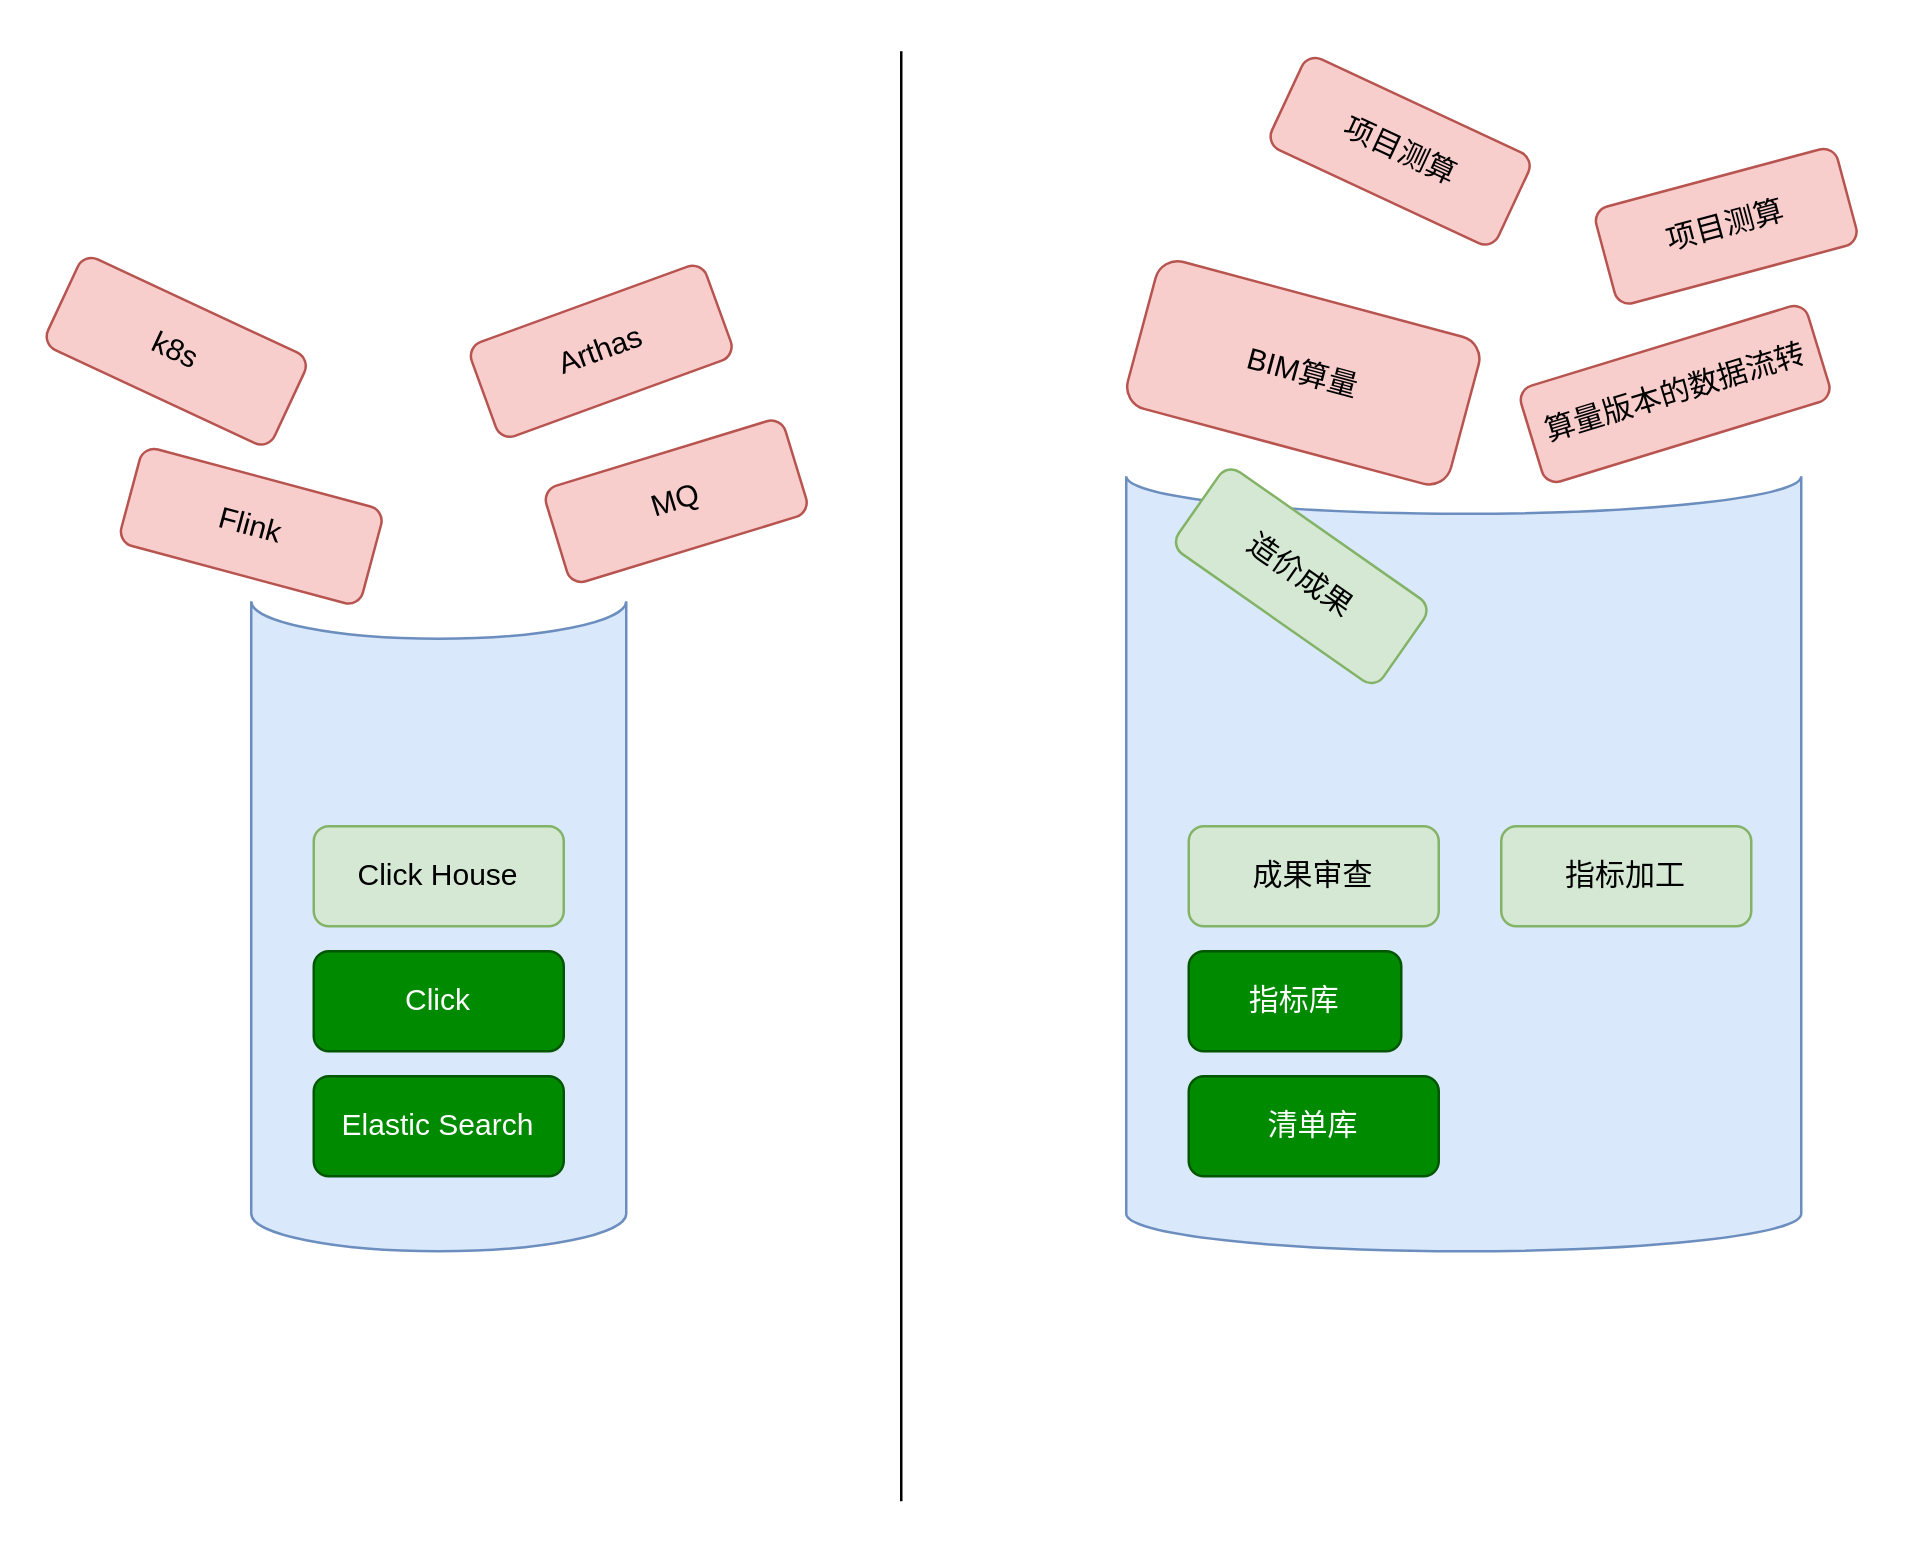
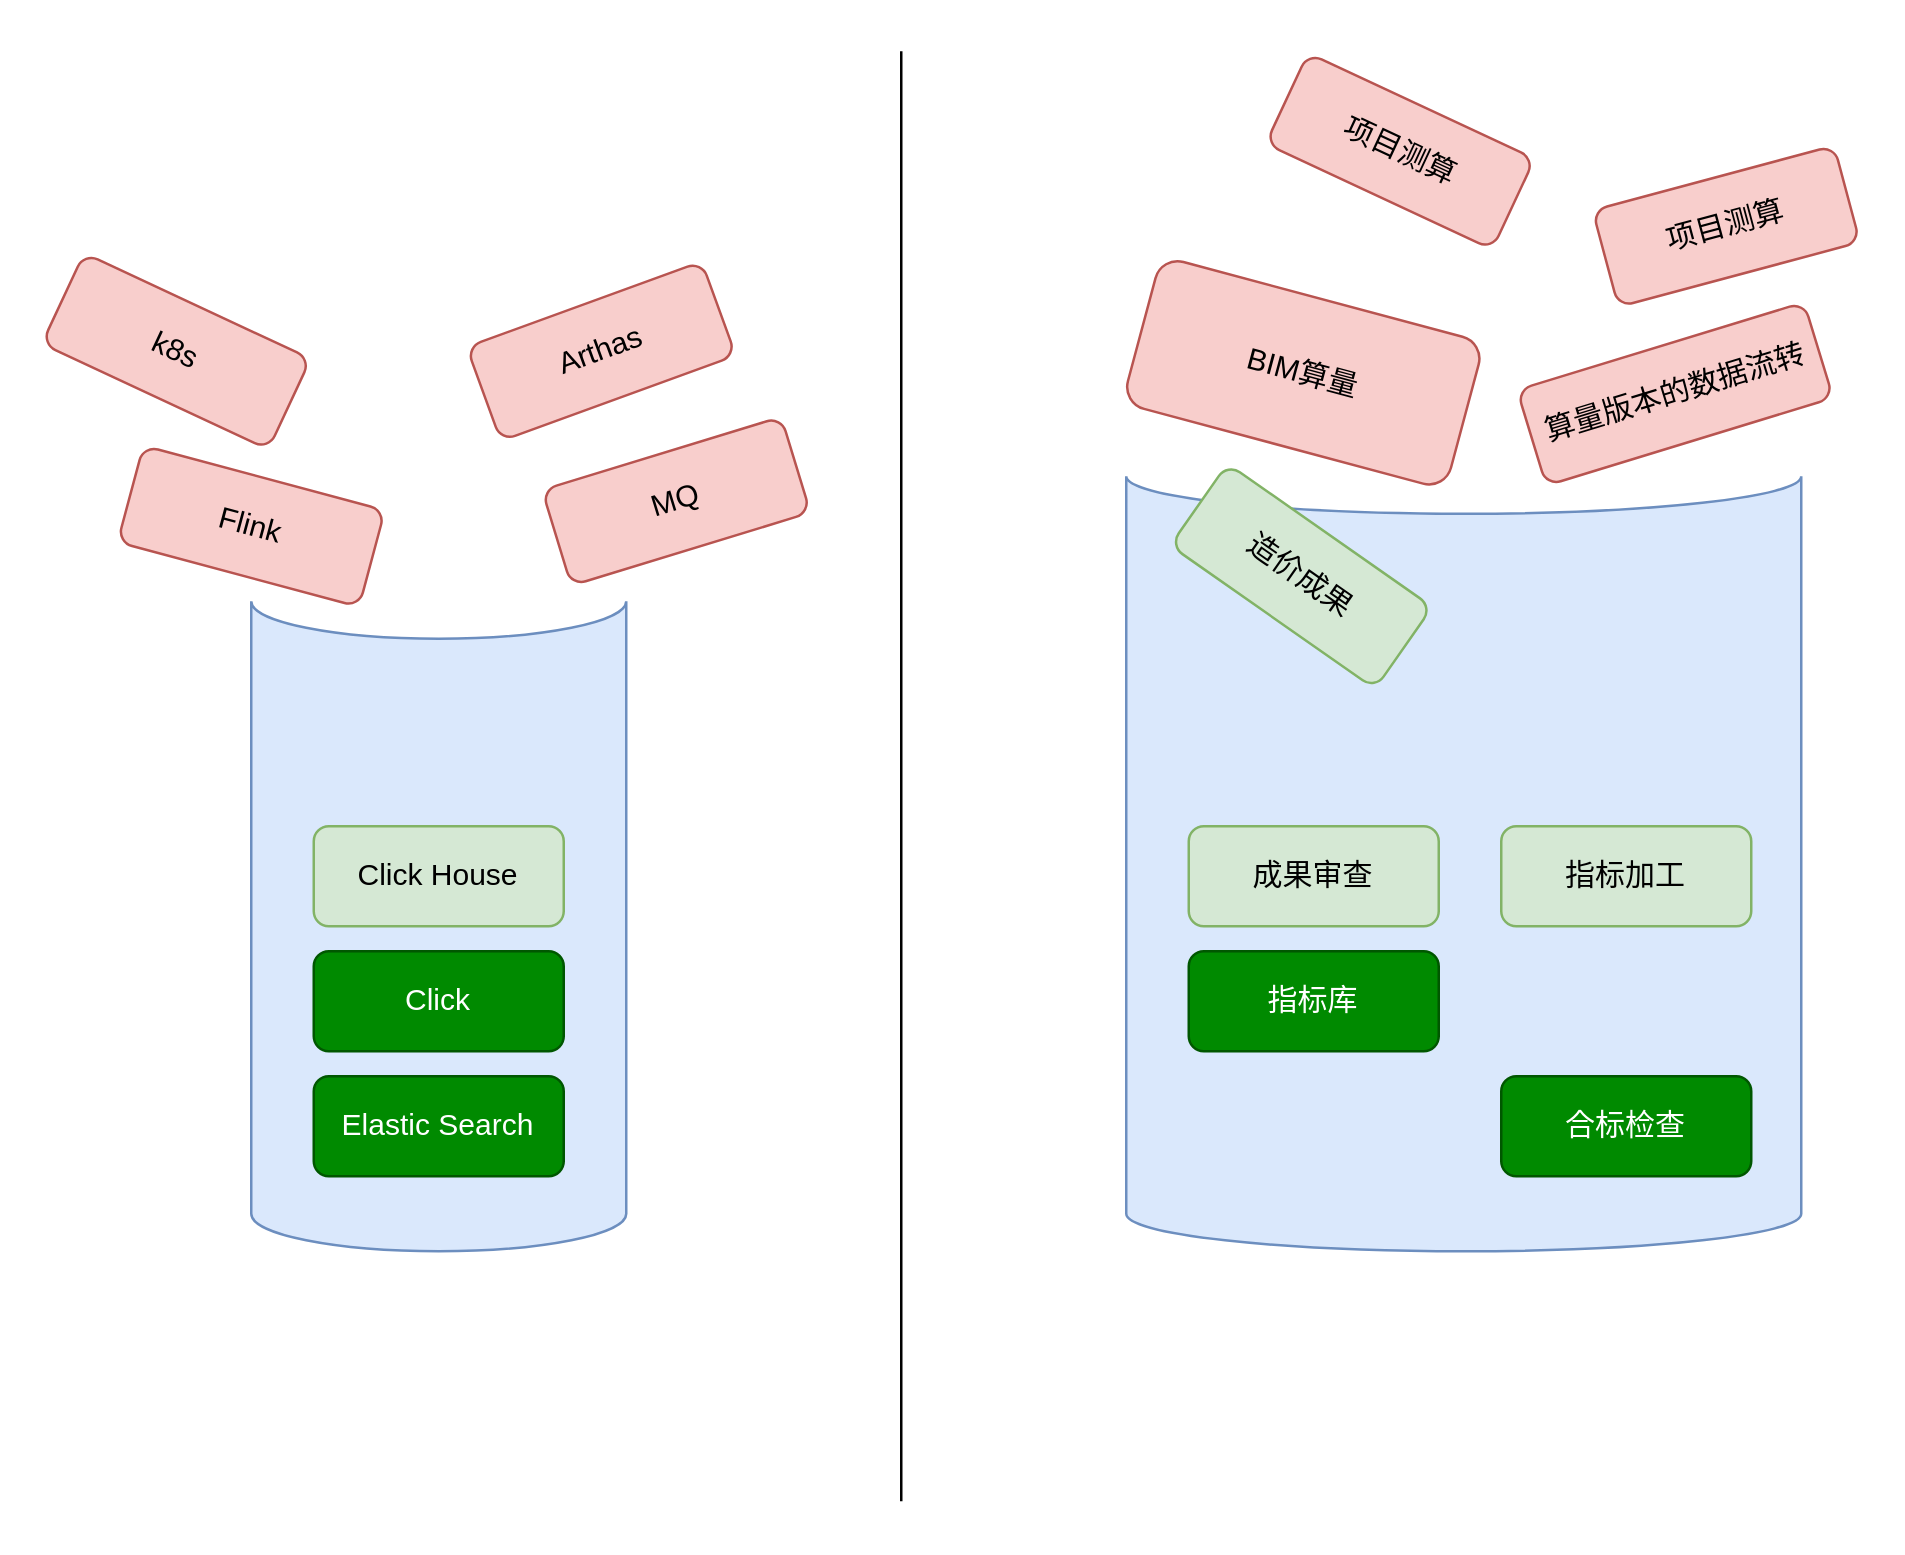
node "指标库": size 213x100 -> 250x100
node "清单库": removed
node "合标检查": added
